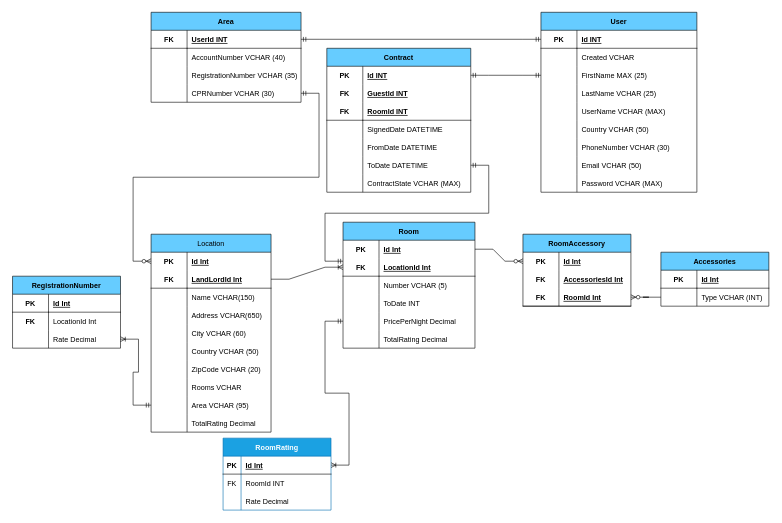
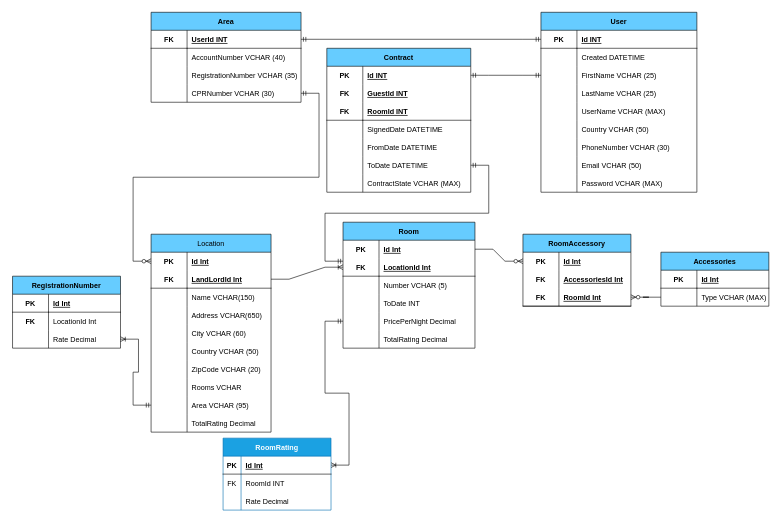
node "Created VCHAR": label "Created VCHAR" -> "Created DATETIME"
node "FirstName MAX (25)": label "FirstName MAX (25)" -> "FirstName VCHAR (25)"
node "Type VCHAR (INT)": label "Type VCHAR (INT)" -> "Type VCHAR (MAX)"
